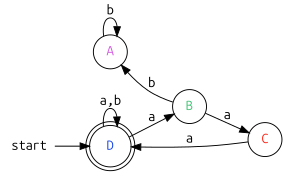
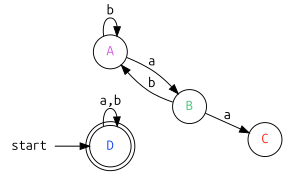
edge "D" -> "B": now "A" -> "B"
edge "C" -> "D": removed, label "a"
